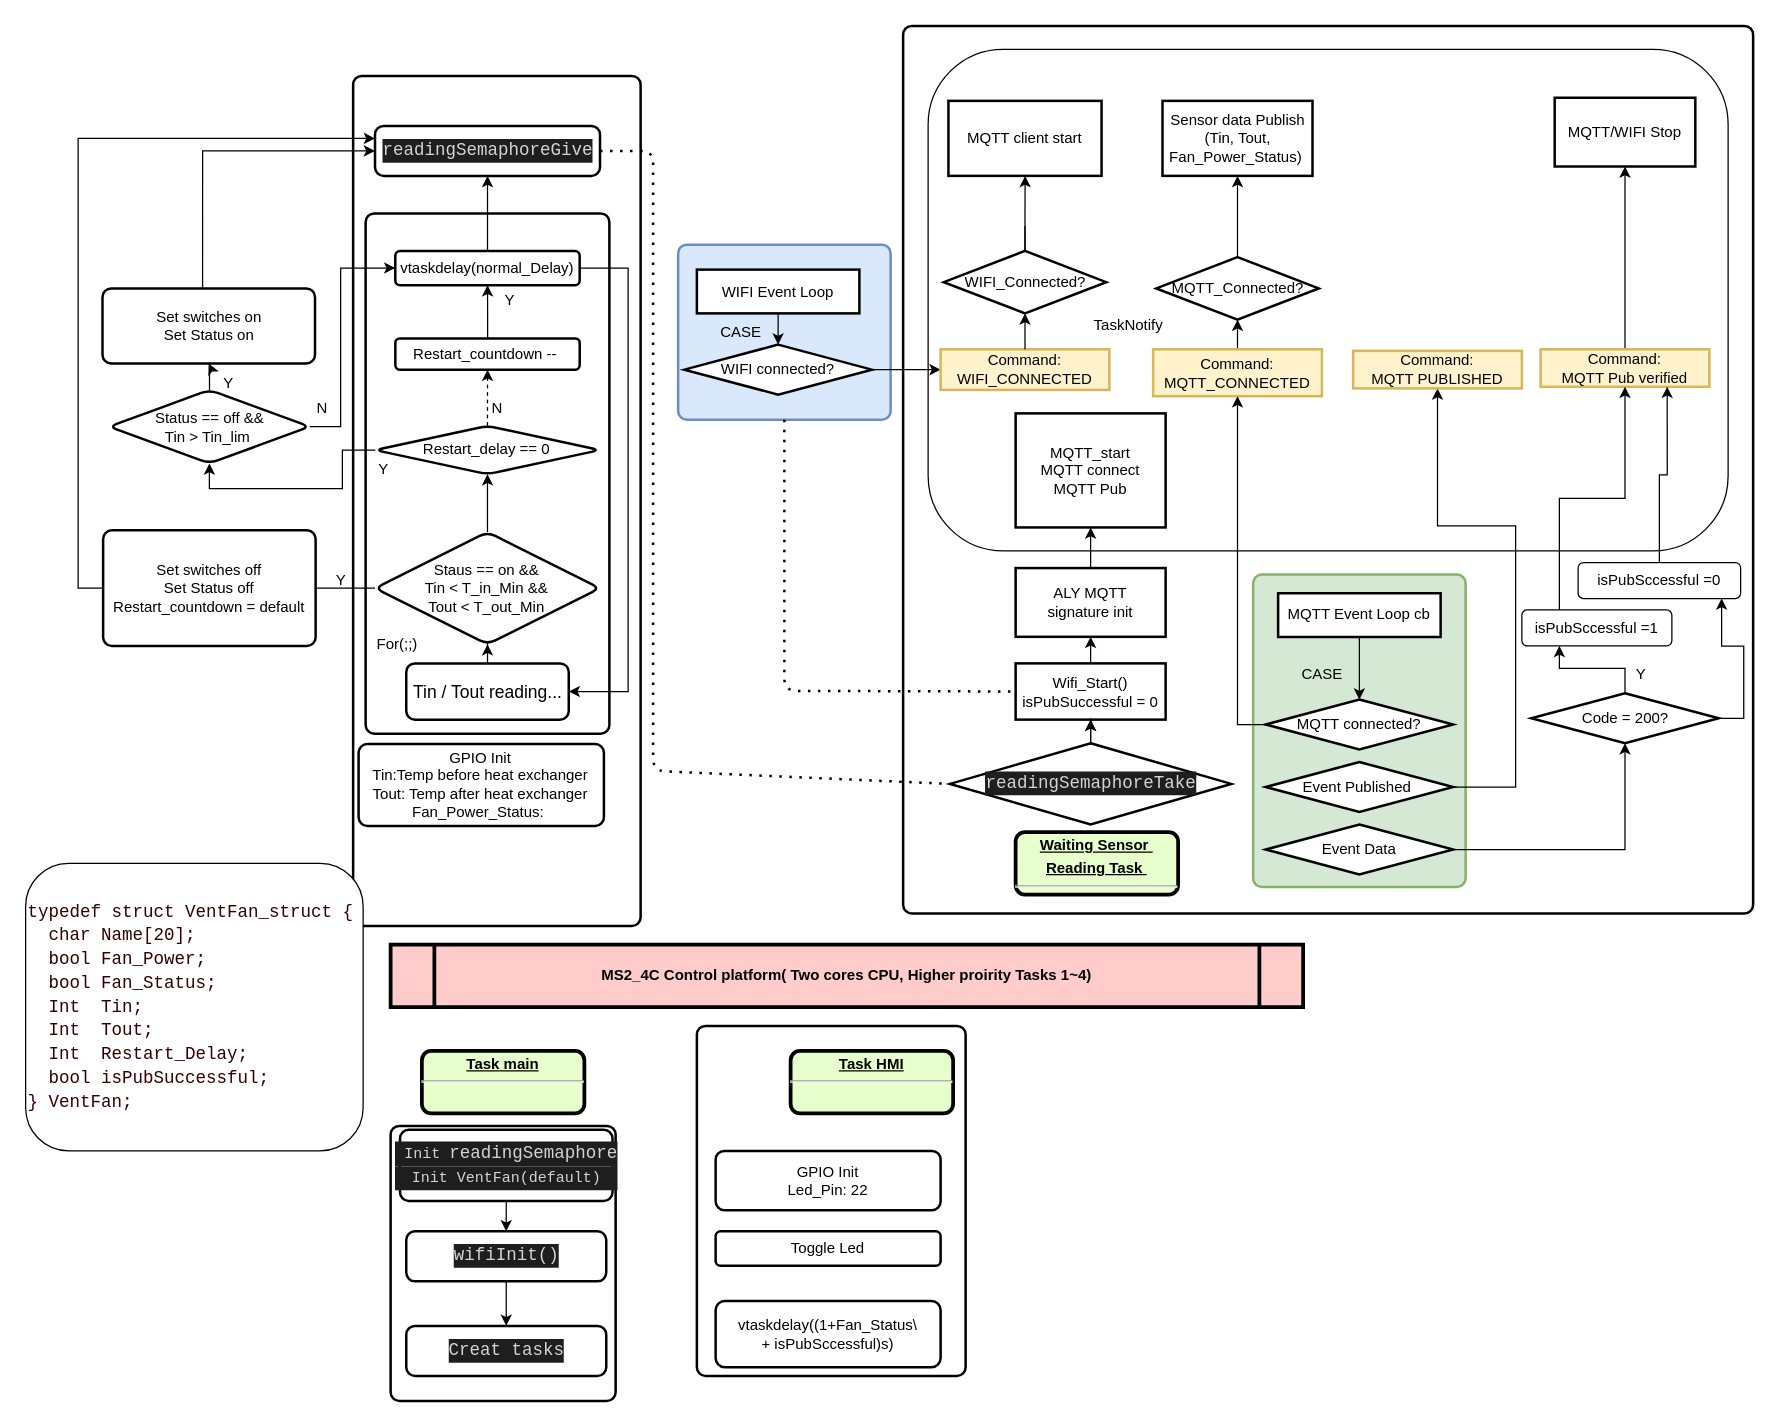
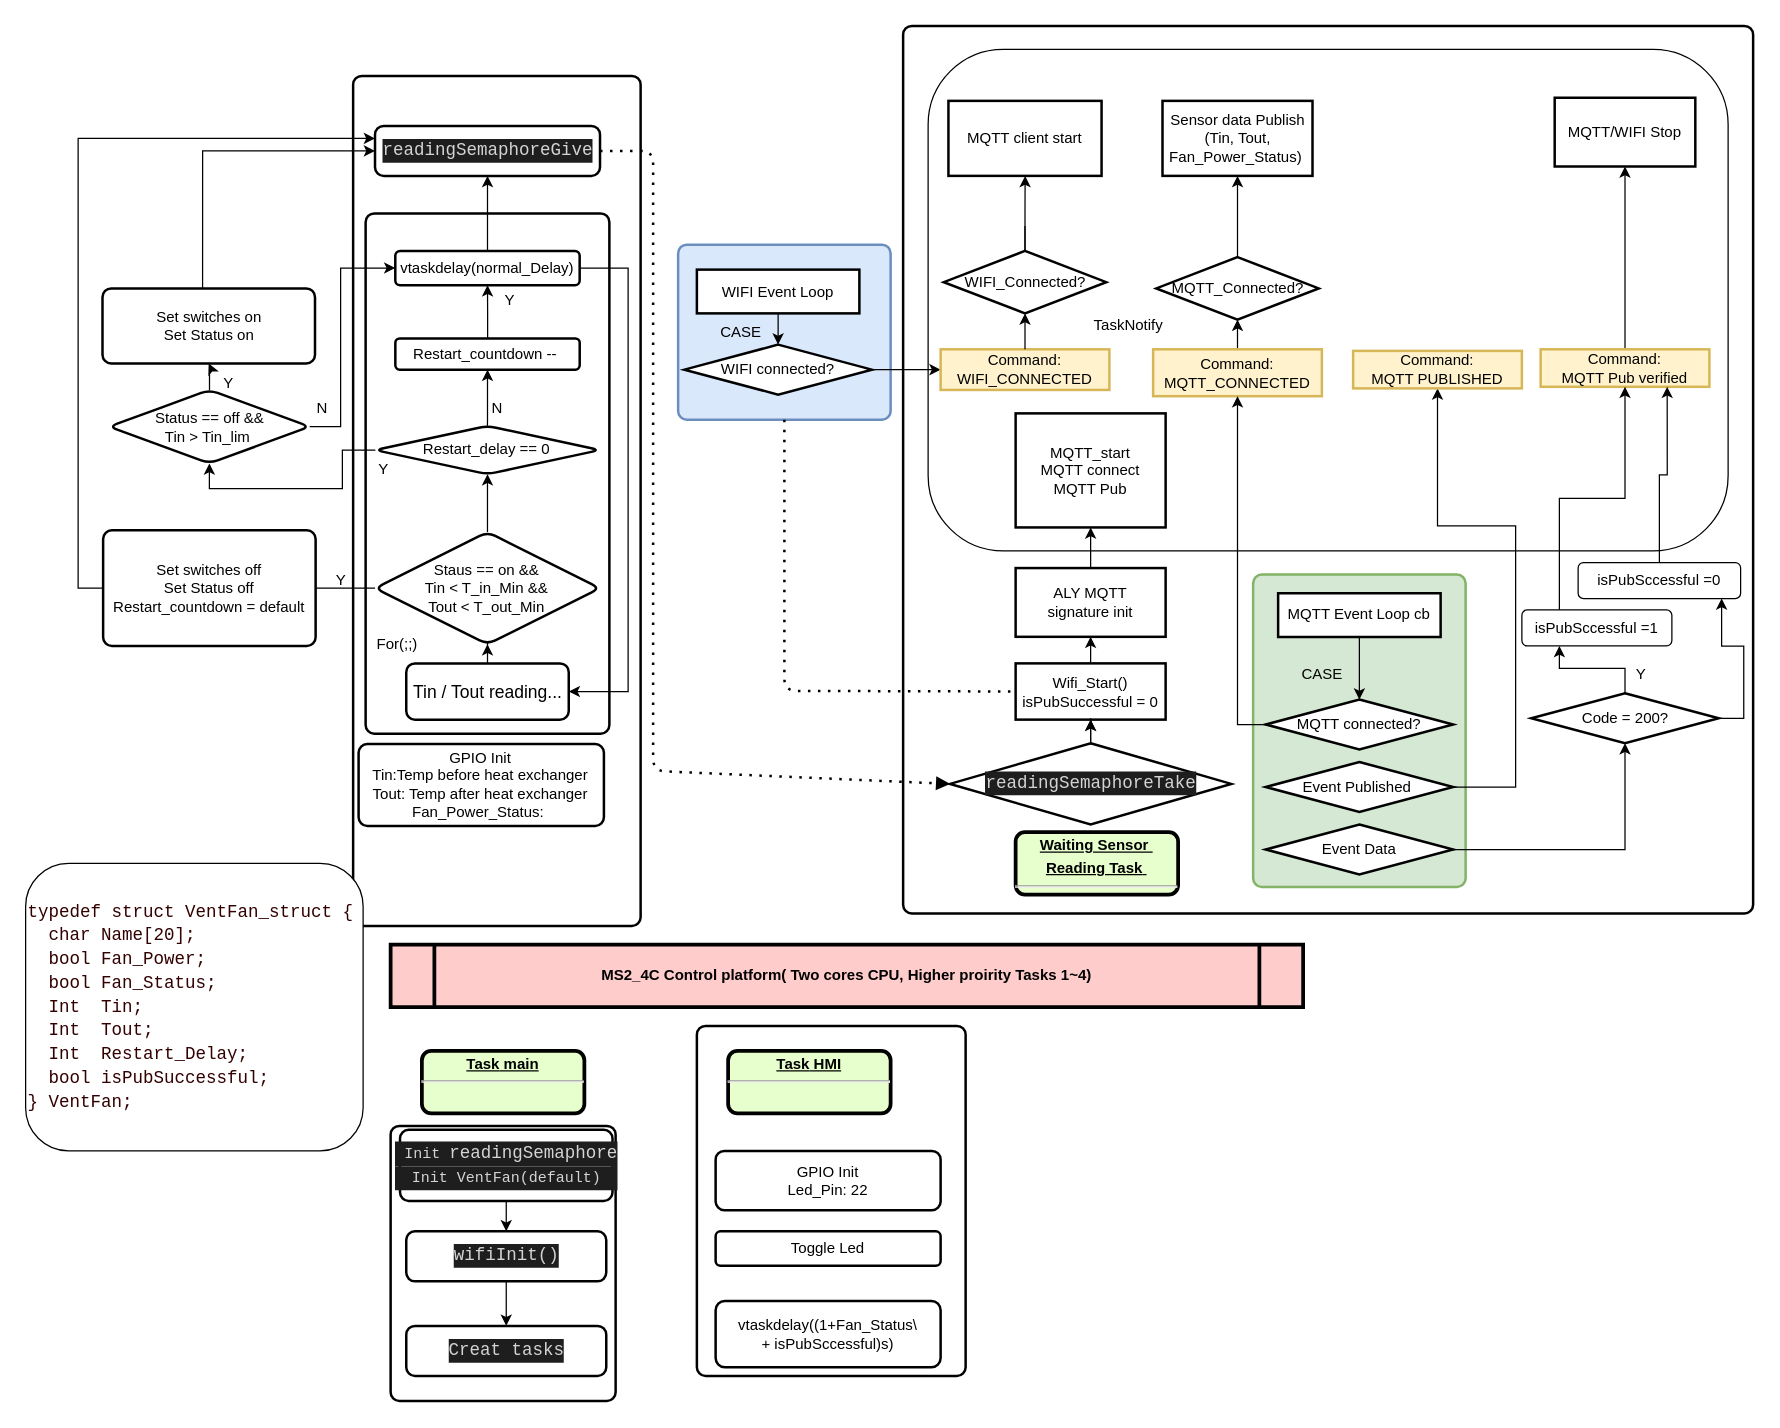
edge "Restart_delay == 0" -> "Restart_countdown --": style dashed -> solid
edge "readingSemaphoreGive" -- "readingSemaphoreTake": arrowhead none -> block
node "Task HMI": moved (872, 1082) -> (809, 1082)
